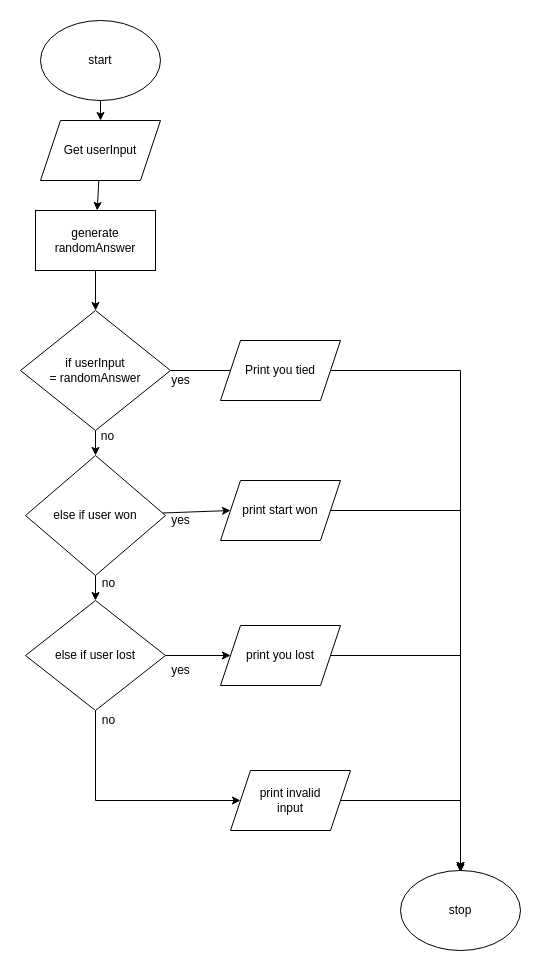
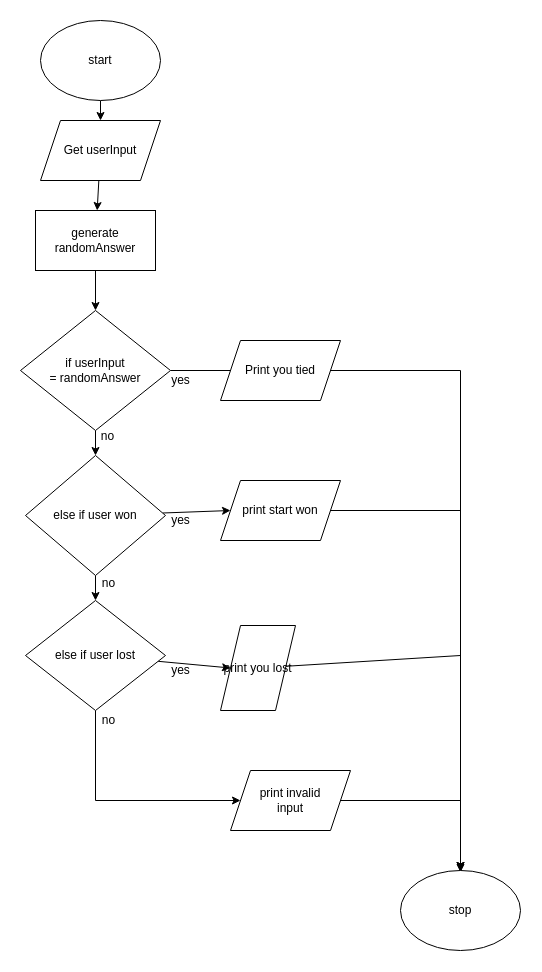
node "print you lost": size 120x60 -> 75x85
